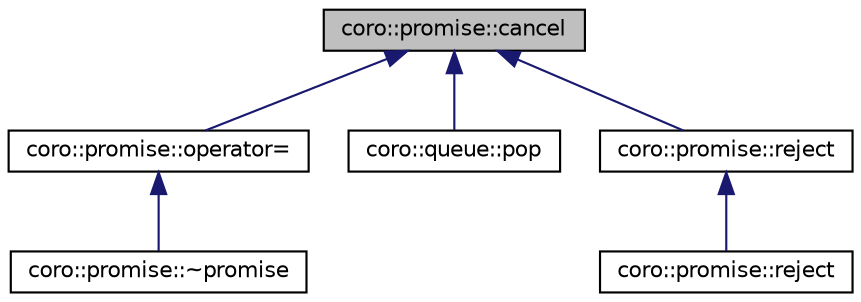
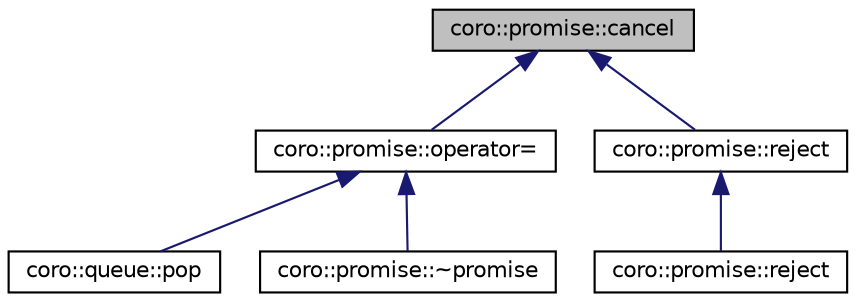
edge "coro::queue::pop" -> "coro::promise::cancel": now "coro::queue::pop" -> "coro::promise::operator="
